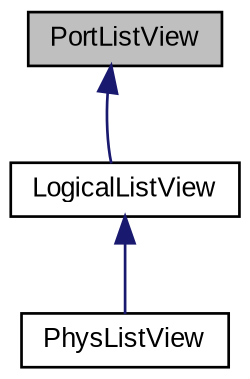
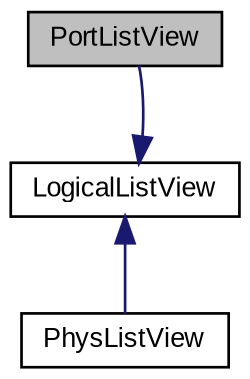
edge "LogicalListView" -> "PortListView": reversed
